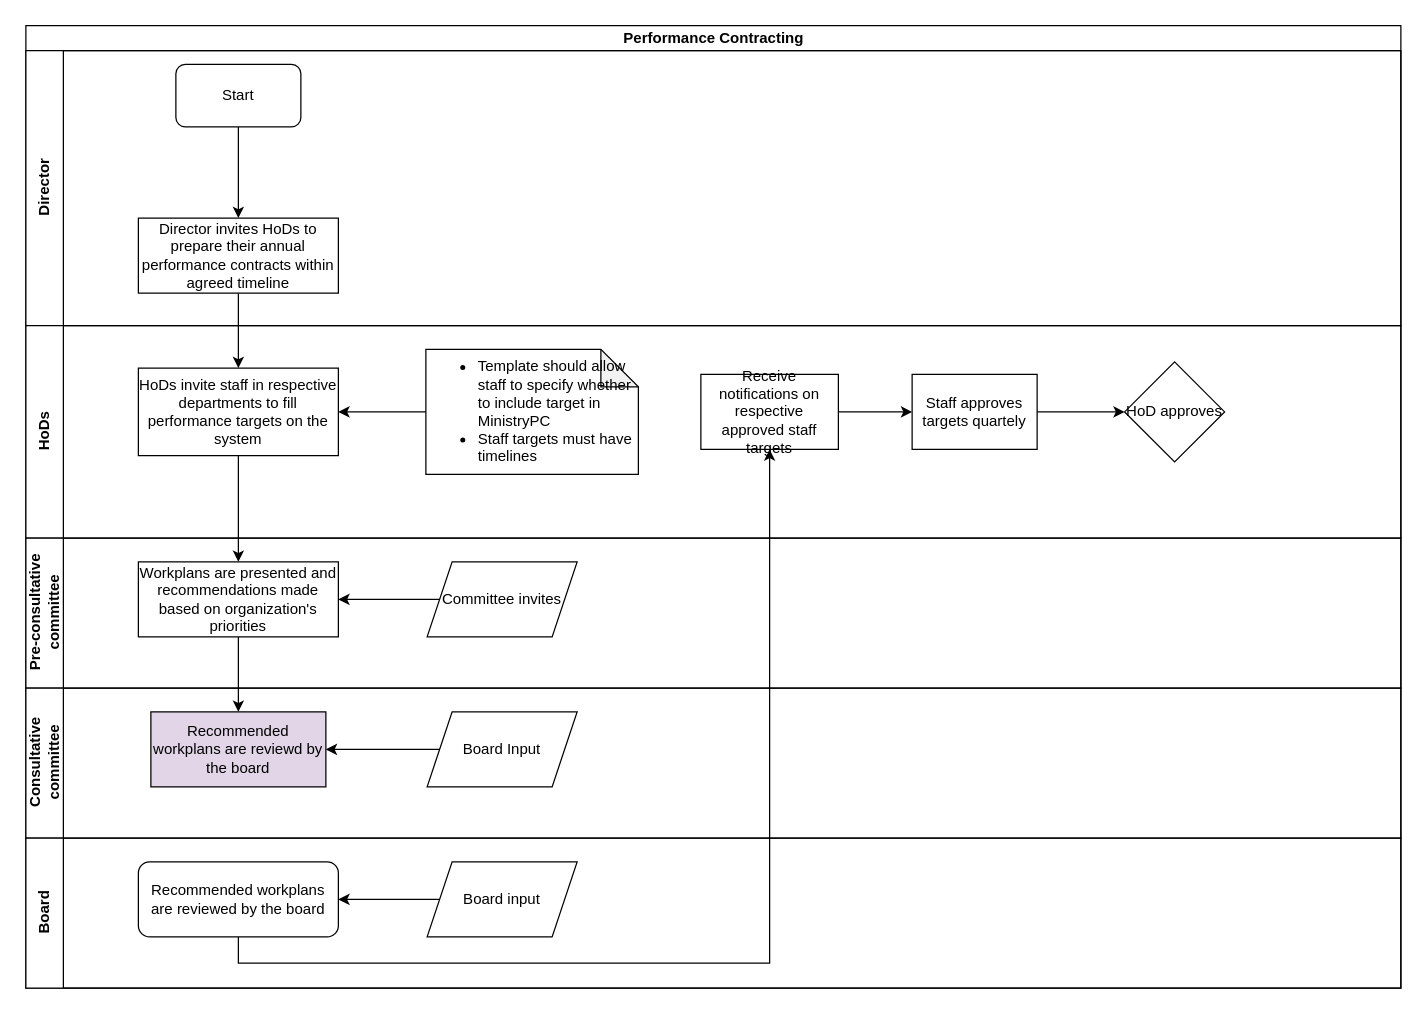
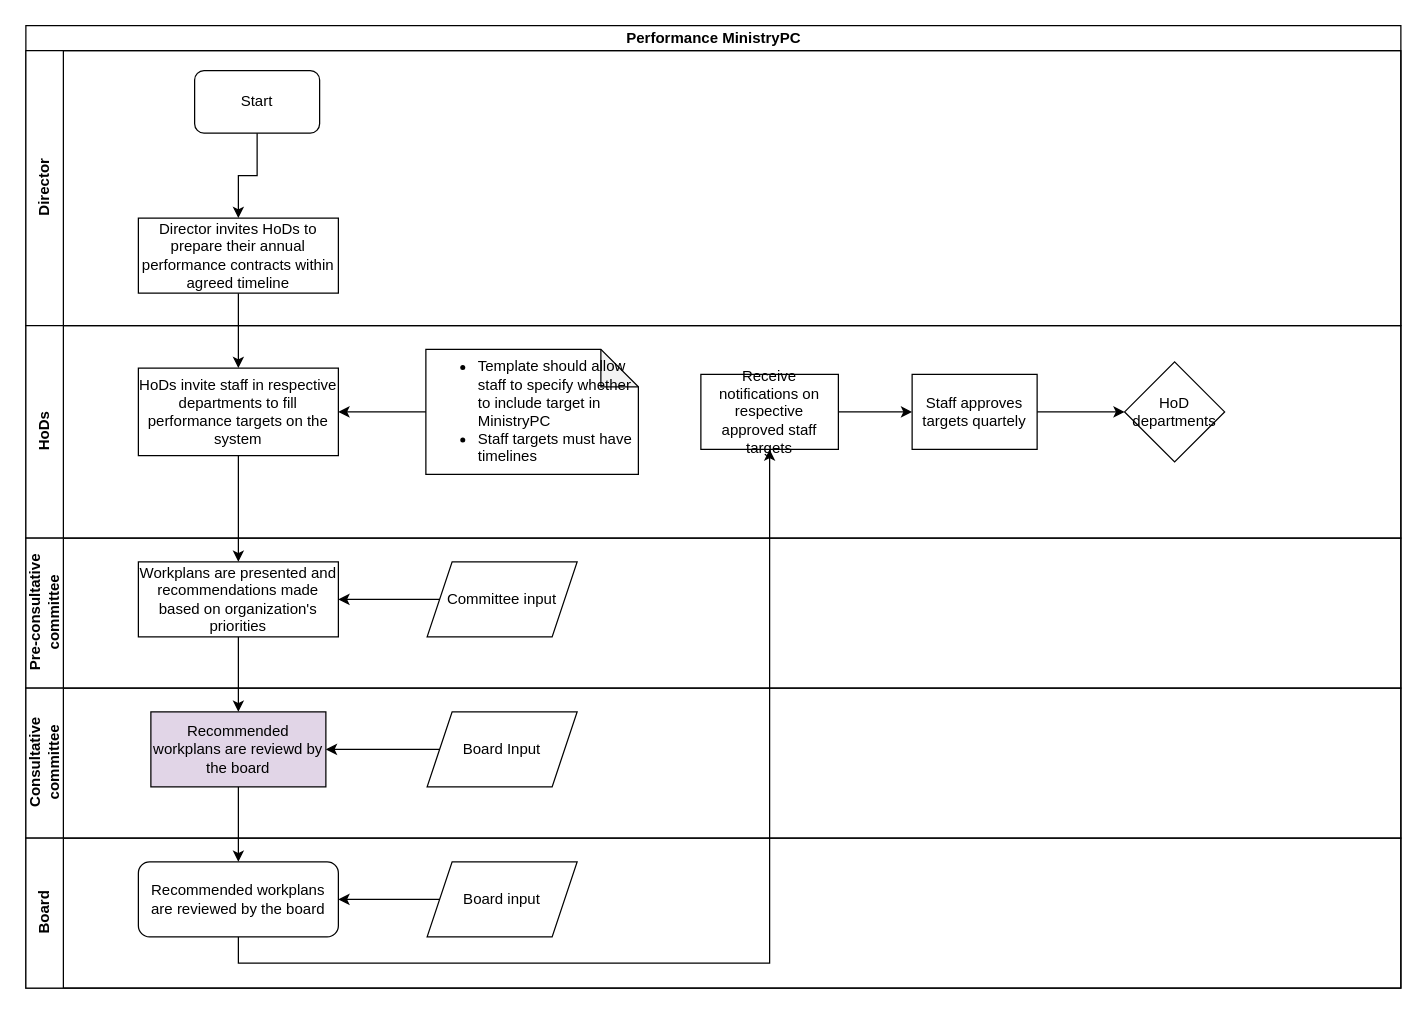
node "Performance Contracting": label "Performance Contracting" -> "Performance MinistryPC"
node "Start": moved (238, 96) -> (257, 102)
node "HoD approves": label "HoD approves" -> "HoD departments"
node "Committee invites": label "Committee invites" -> "Committee input"
edge "Recommended workplans are reviewd by the board" -> "Recommended workplans are reviewed by the board": added
